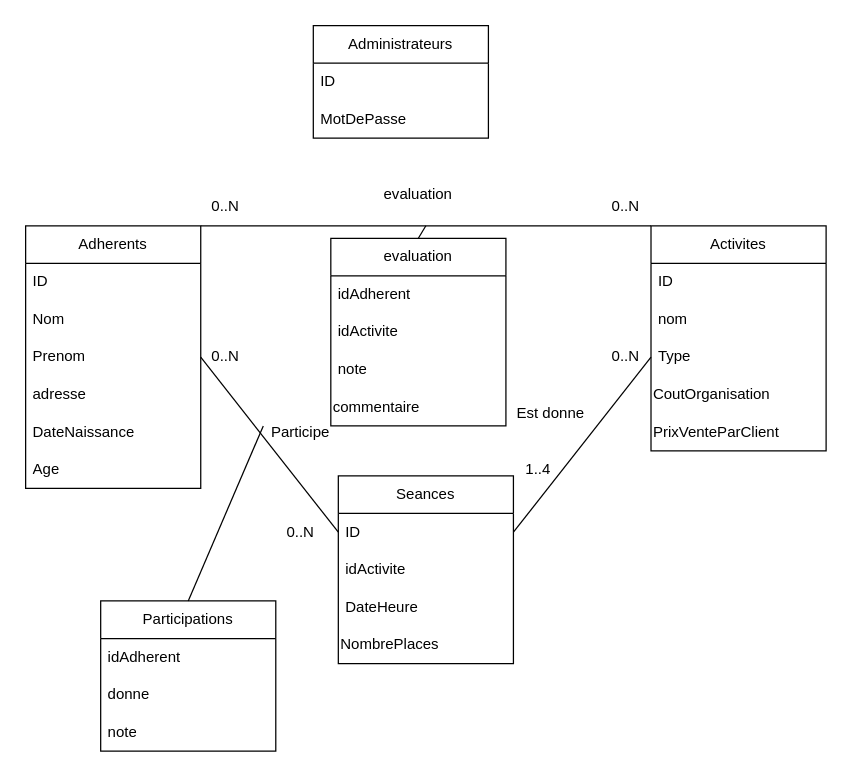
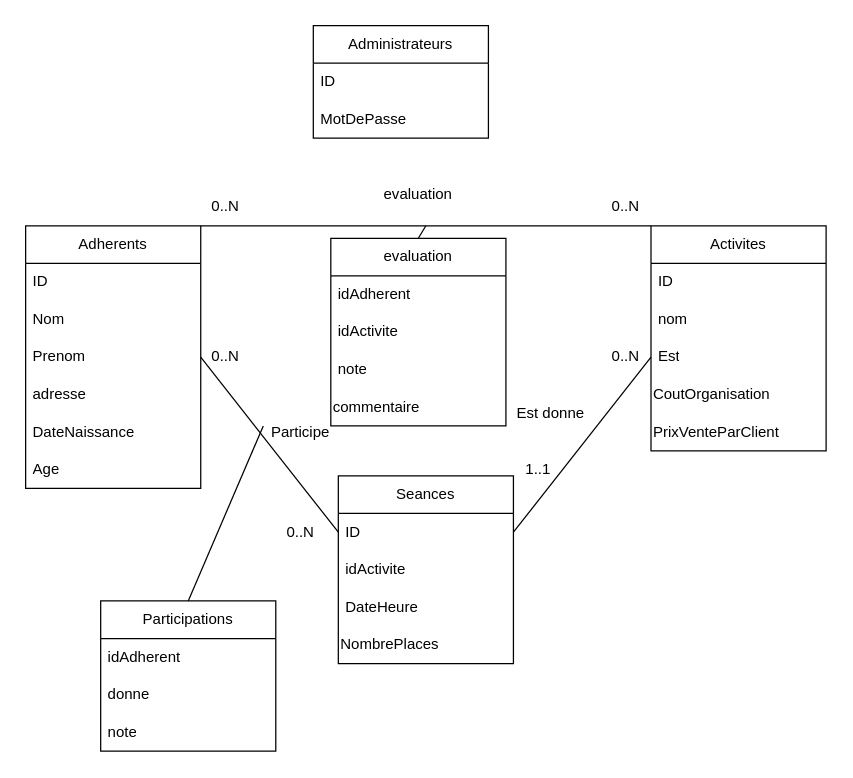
node "Type": label "Type" -> "Est"
node "1..4": label "1..4" -> "1..1"
